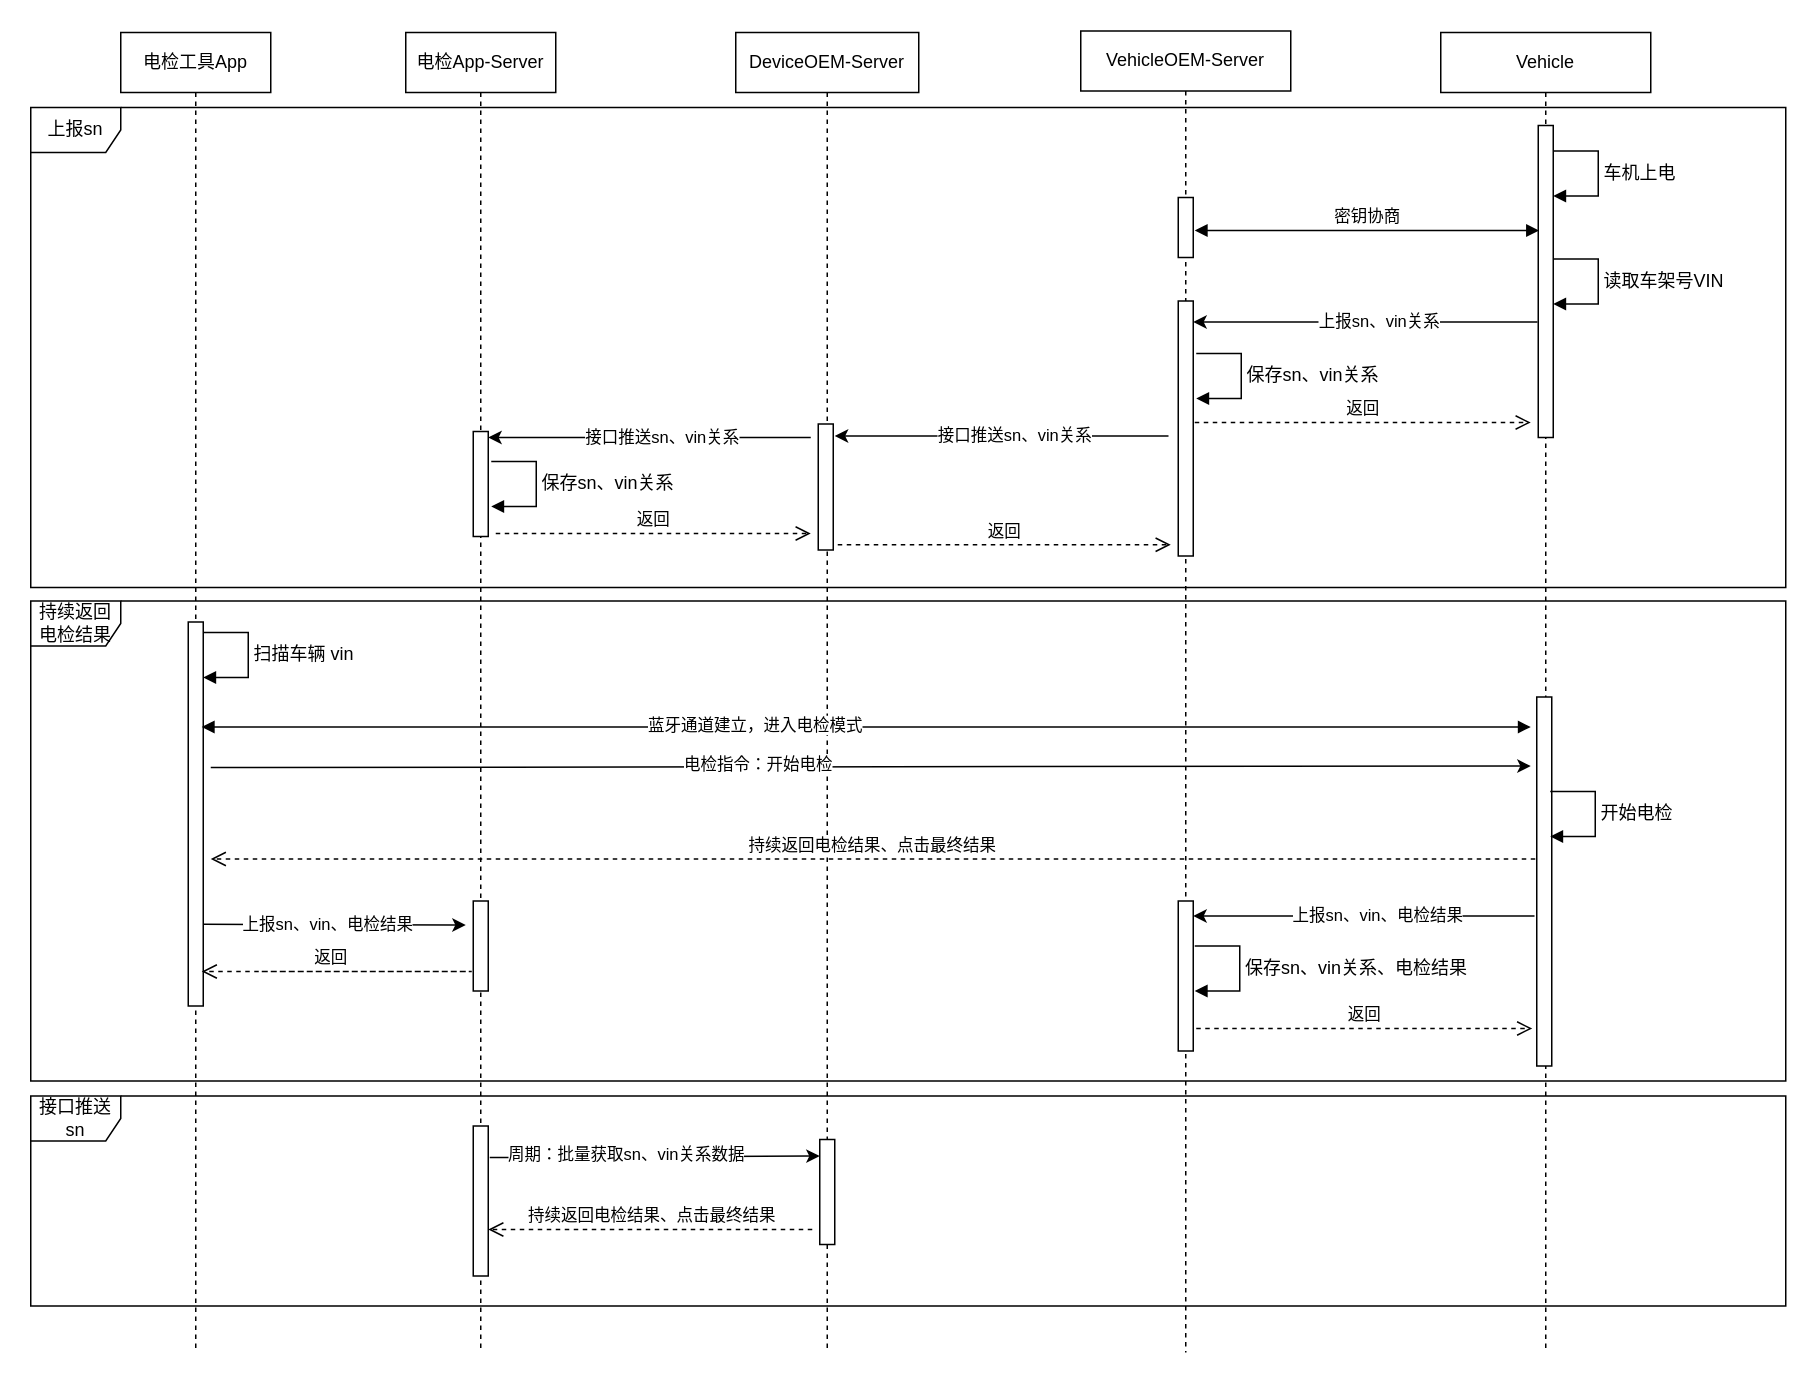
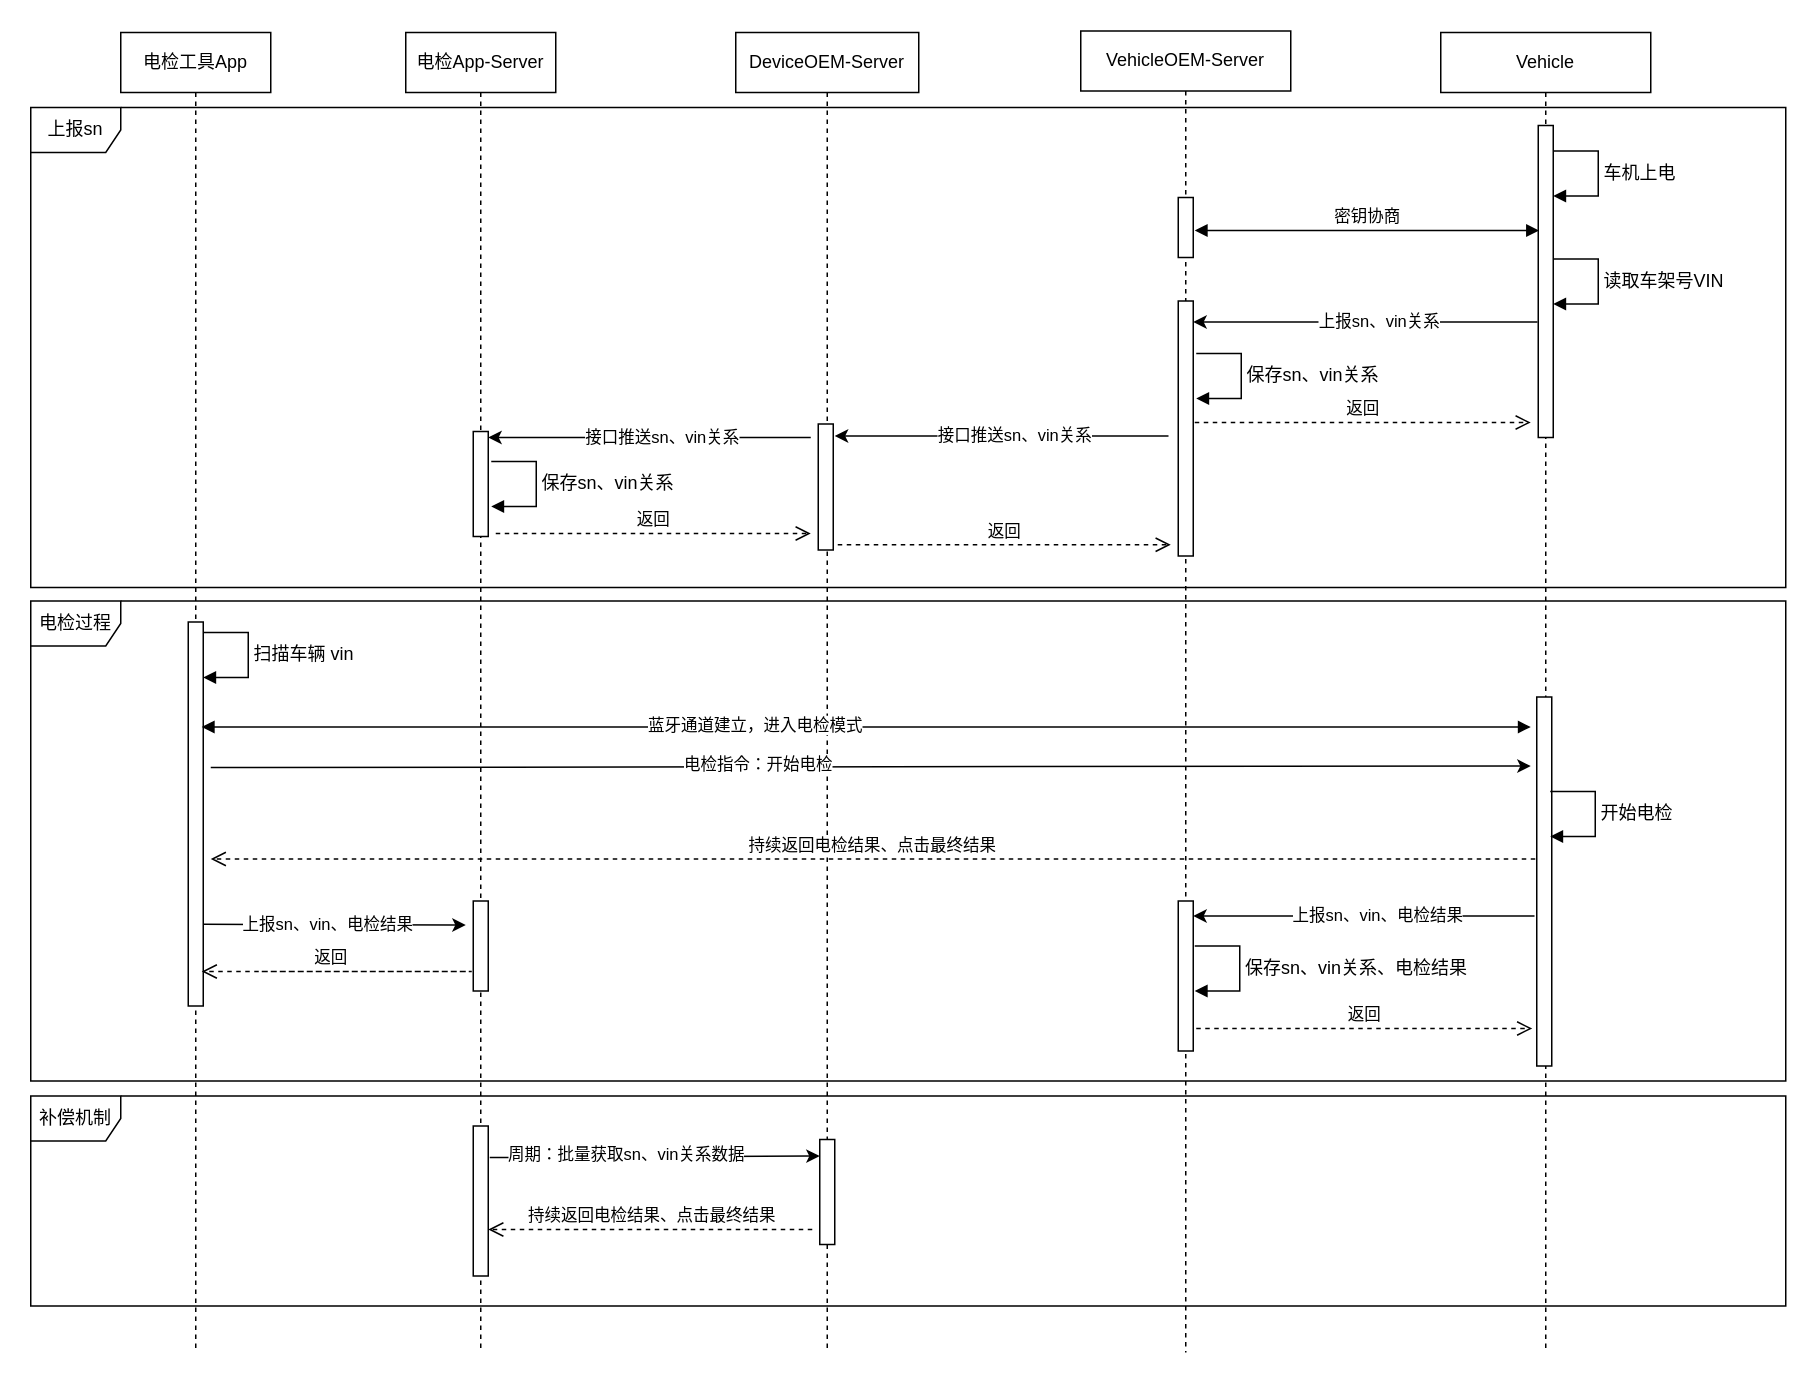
node "持续返回电检结果": label "持续返回电检结果" -> "电检过程"
node "接口推送sn": label "接口推送sn" -> "补偿机制"
